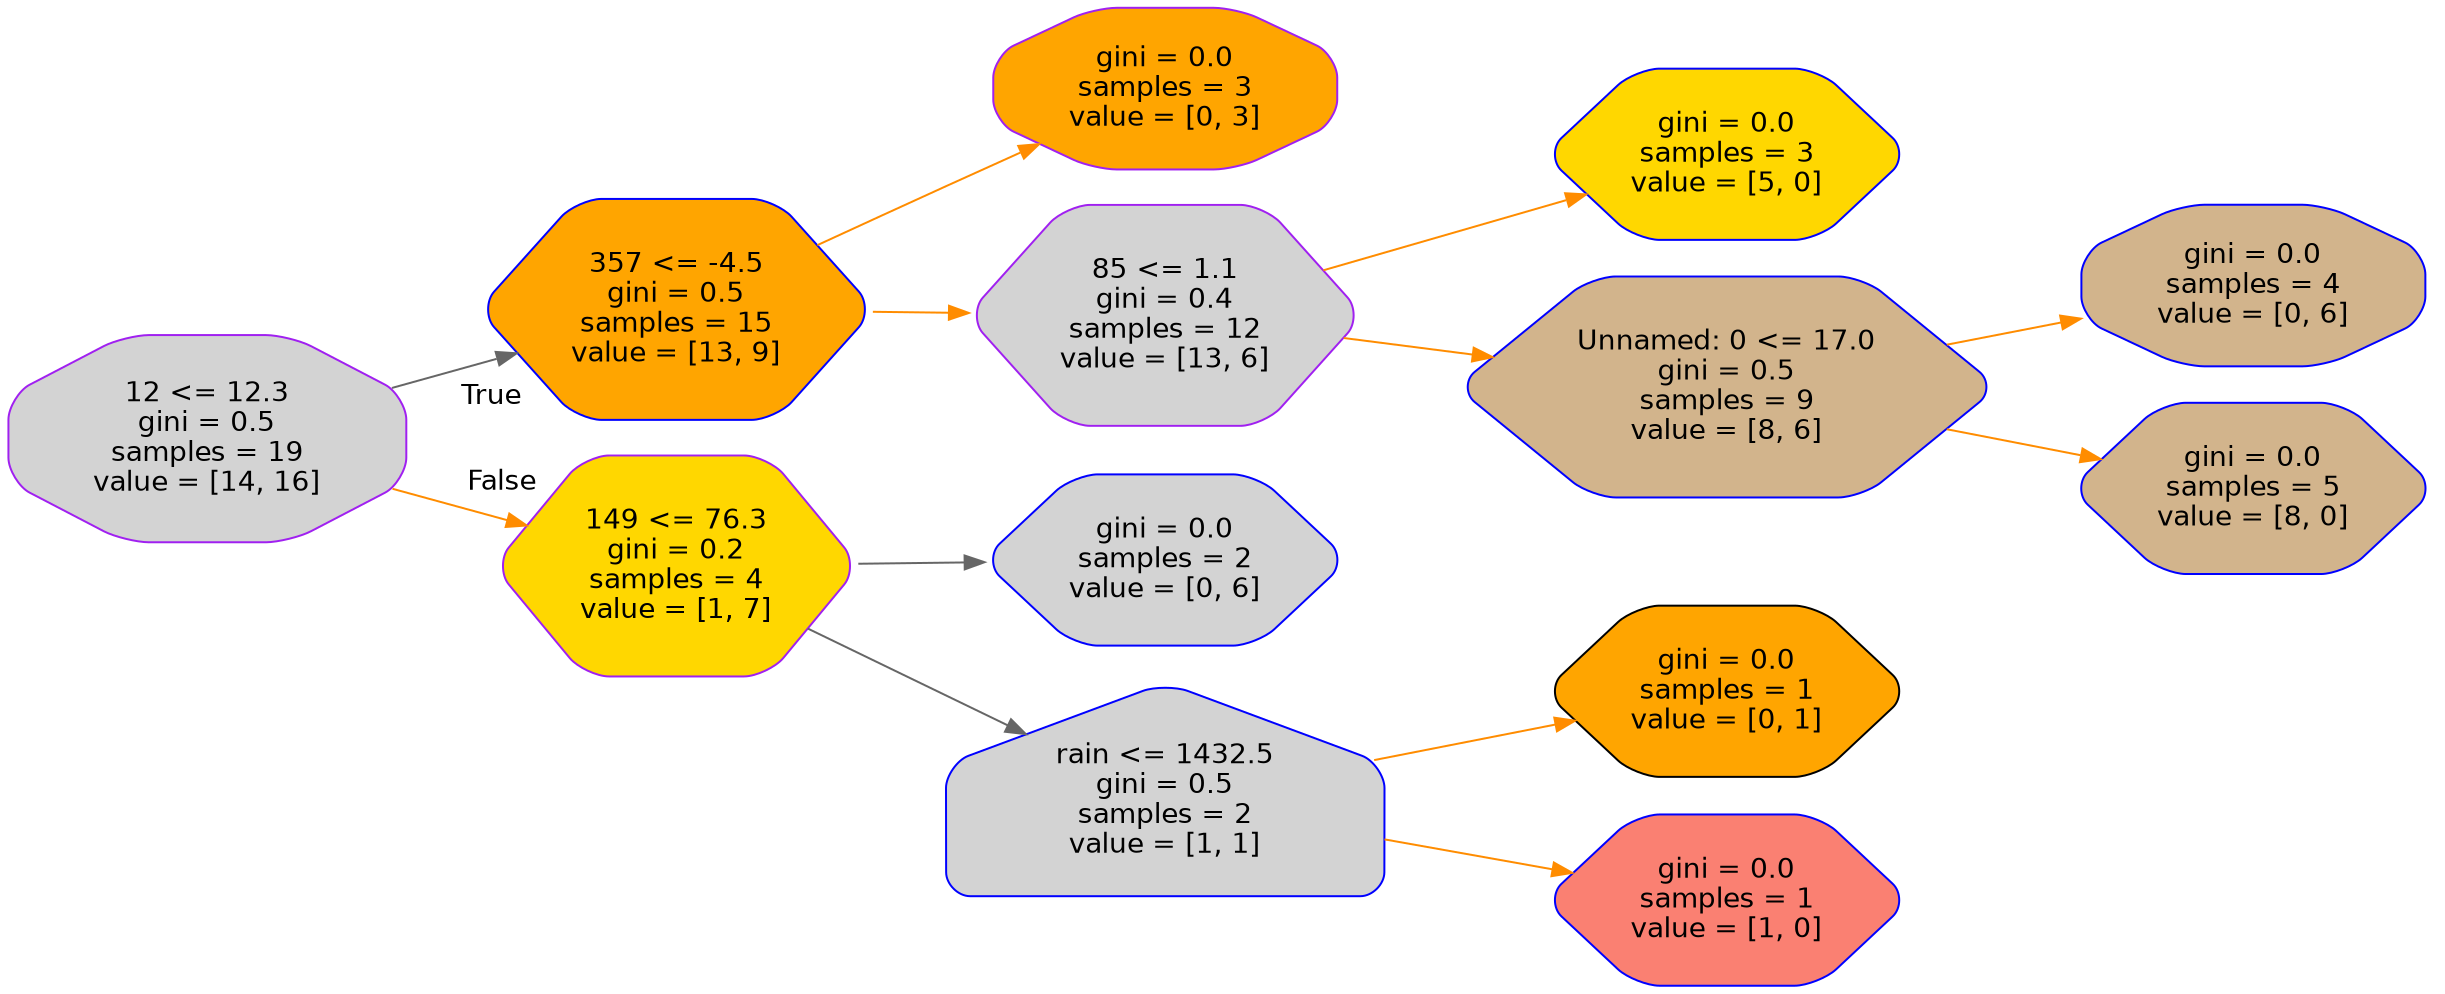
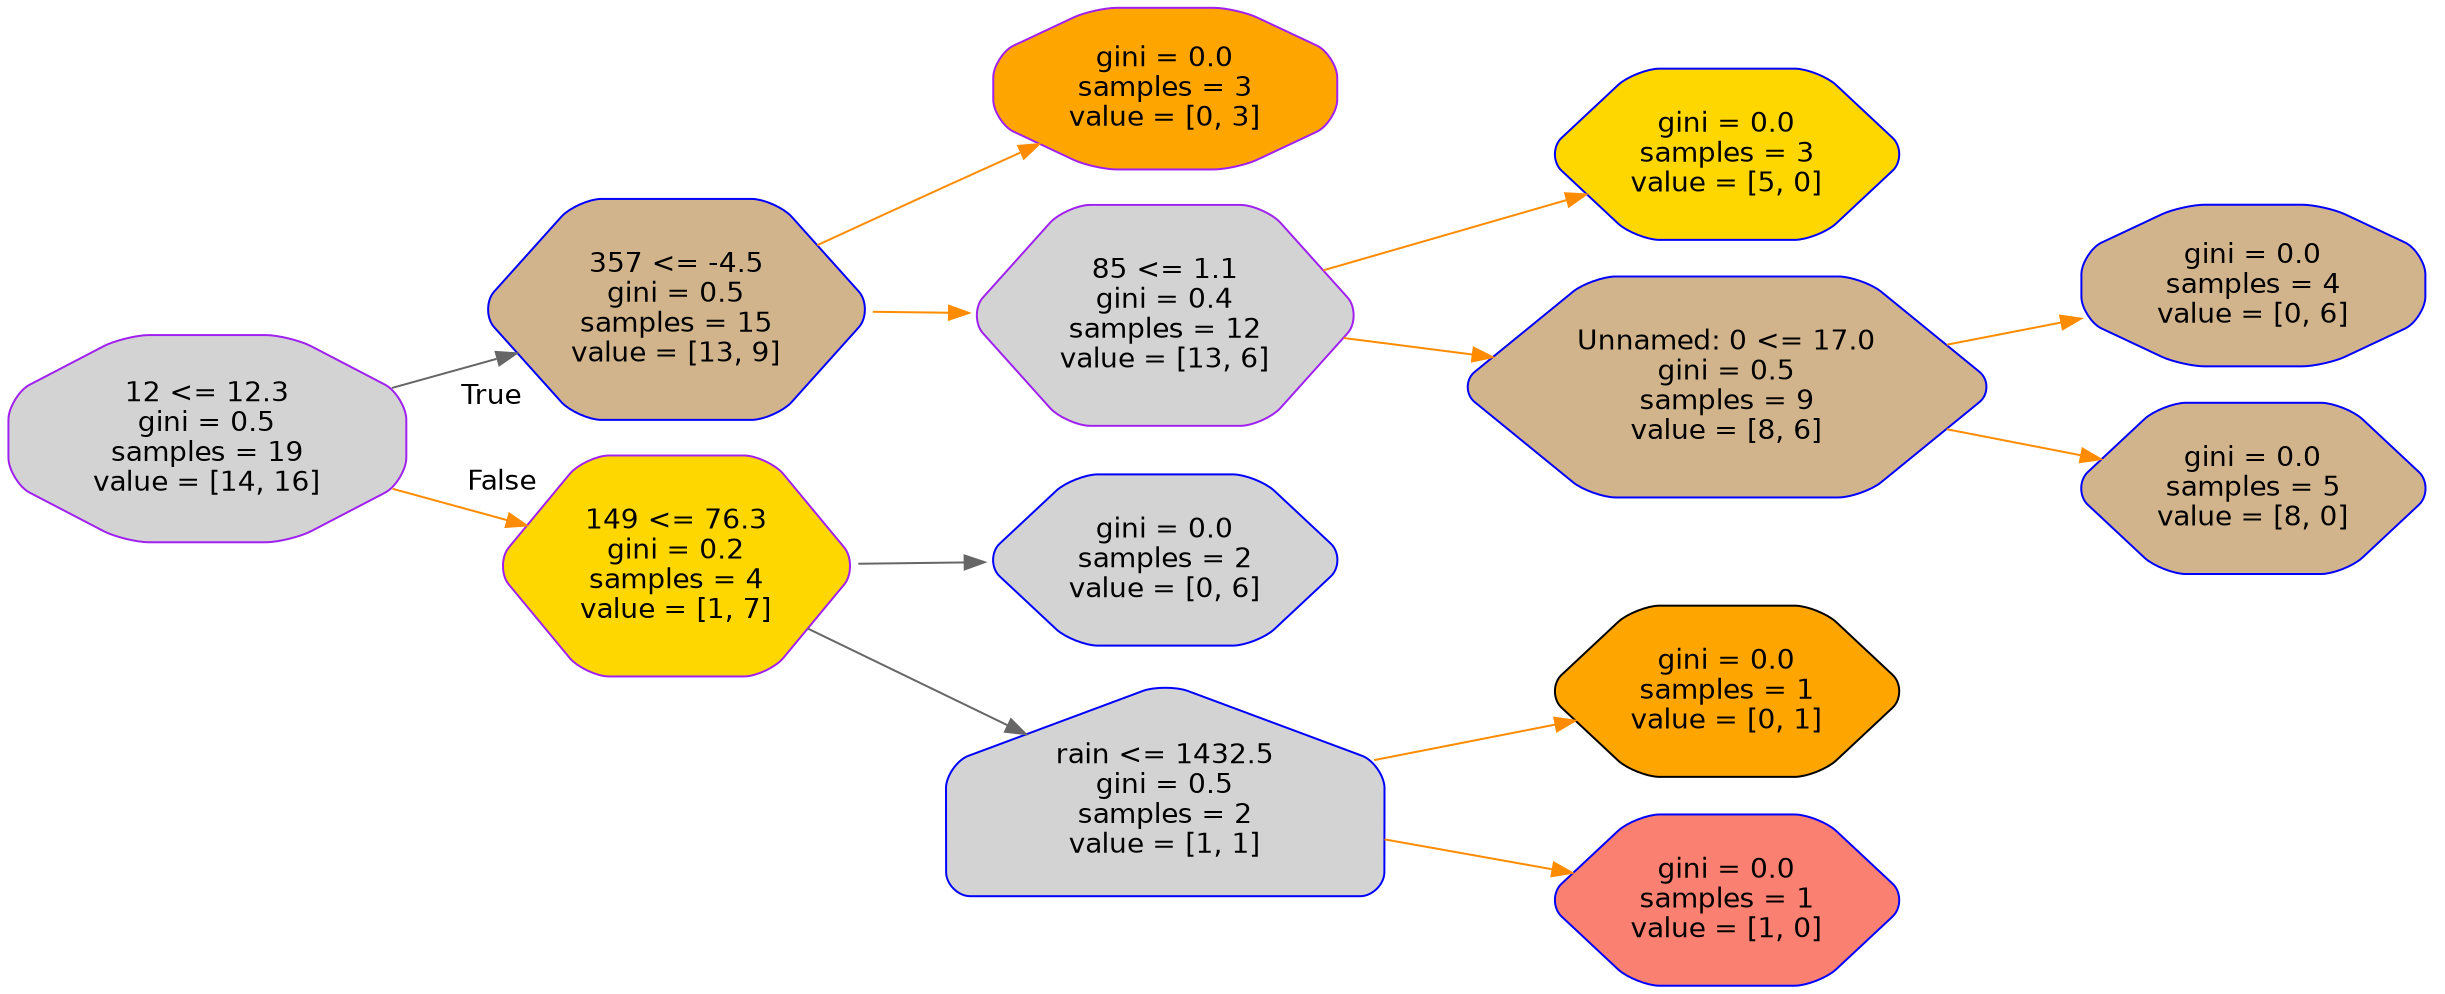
node "357 <= -4.5 gini = 0.5 samples = 15 value = [13, 9]": fillcolor orange -> tan
